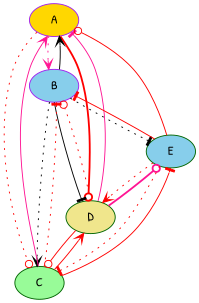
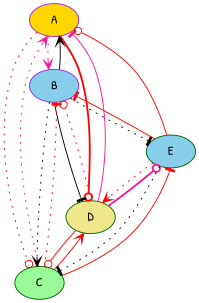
edge "C" -> "A": style solid -> dotted
edge "E" -> "C": color red -> black
